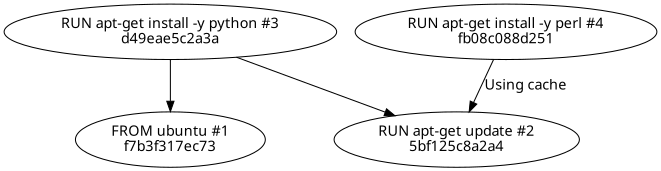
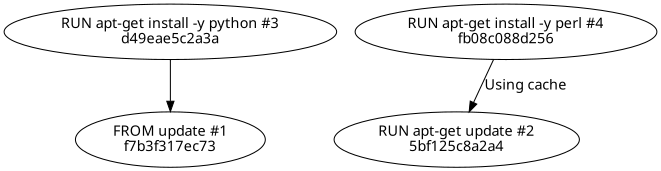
node "RUN apt-get install -y perl #4 fb08c088d251": label "RUN apt-get install -y perl #4 fb08c088d251" -> "RUN apt-get install -y perl #4 fb08c088d256"
edge "RUN apt-get install -y python #3 d49eae5c2a3a" -> "RUN apt-get update #2 5bf125c8a2a4": removed
node "FROM ubuntu #1 f7b3f317ec73": label "FROM ubuntu #1 f7b3f317ec73" -> "FROM update #1 f7b3f317ec73"
